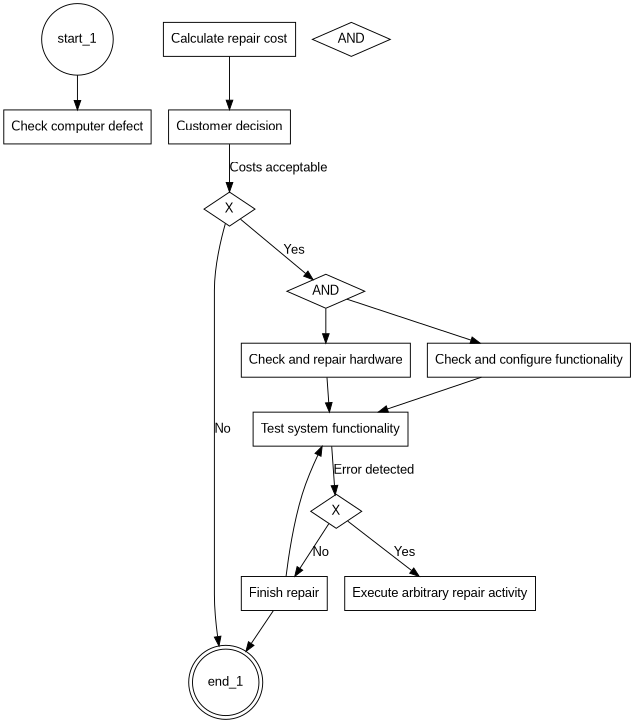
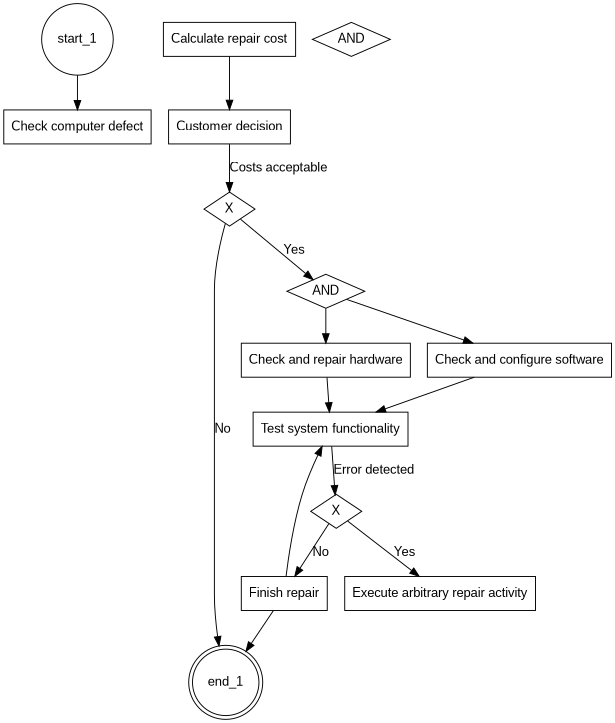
node "Check and configure functionality": label "Check and configure functionality" -> "Check and configure software"
